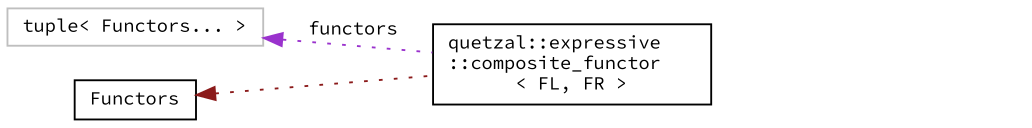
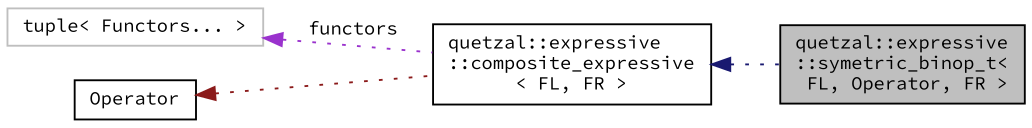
node "quetzal::expressive ::composite_functor < FL, FR >": label "quetzal::expressive ::composite_functor < FL, FR >" -> "quetzal::expressive ::composite_expressive < FL, FR >"
node "quetzal::expressive ::symetric_binop_t< FL, Operator, FR >": added
node "Functors": label "Functors" -> "Operator"
